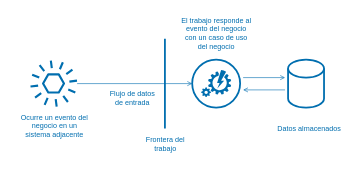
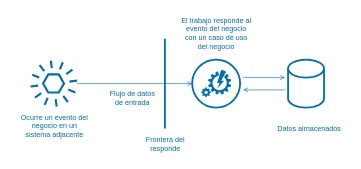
node "Frontera del trabajo": label "Frontera del trabajo" -> "Frontera del responde"
